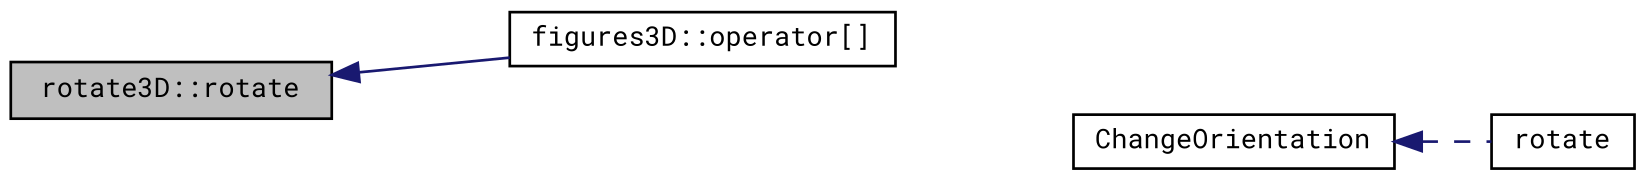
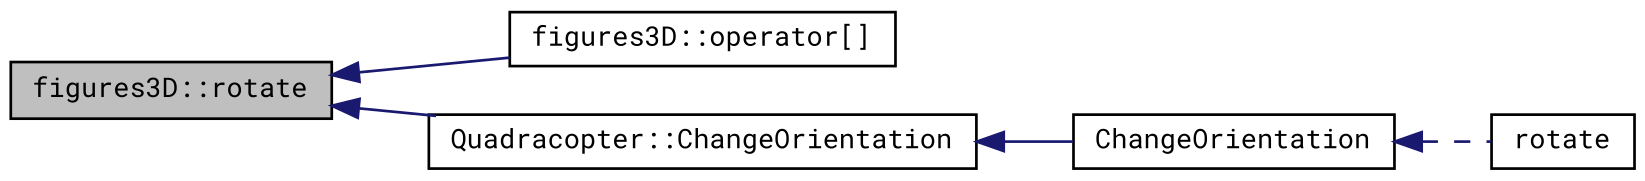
node "rotate3D::rotate": label "rotate3D::rotate" -> "figures3D::rotate"
node "Quadracopter::ChangeOrientation": added
